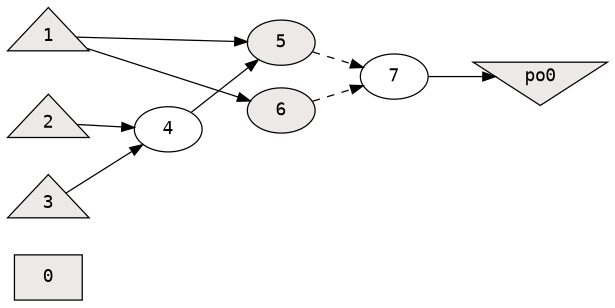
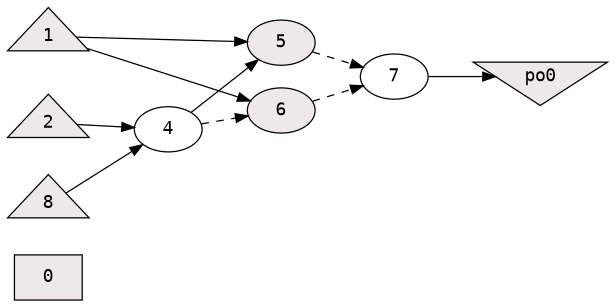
edge "4" -> "6": added
node "3": label "3" -> "8"
